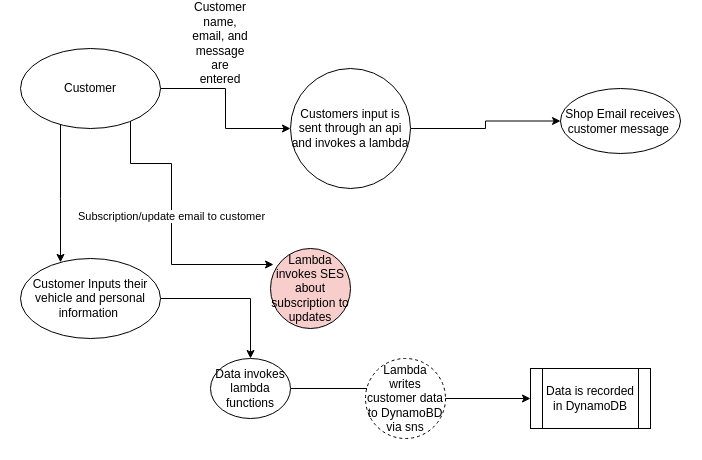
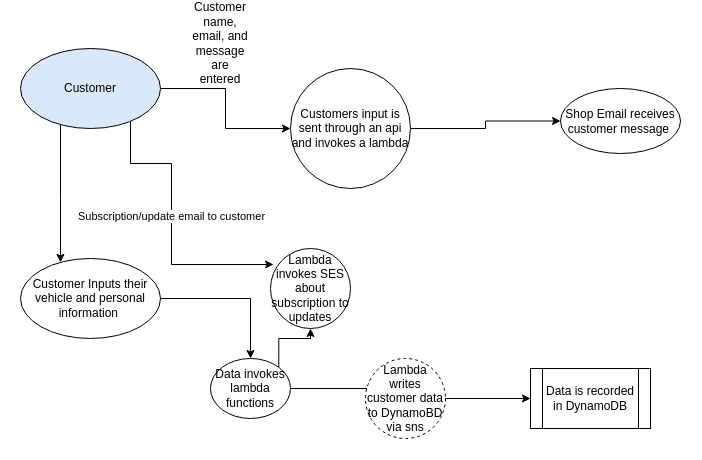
node "Customer": fillcolor #ffffff -> #dae8fc
node "Lambda invokes SES about subscription to updates": fillcolor #f8cecc -> #ffffff
edge "Data invokes lambda functions" -> "Lambda invokes SES about subscription to updates": added
